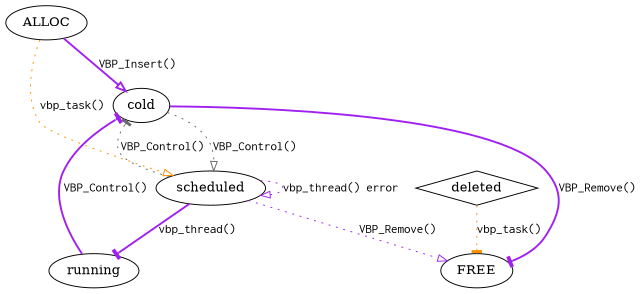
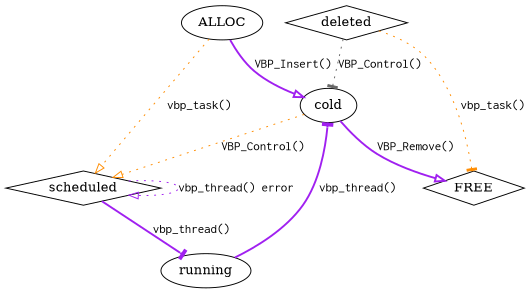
edge "cold" -> "FREE": arrowhead tee -> onormal
edge "cold" -> "scheduled": color gray40 -> darkorange
edge "scheduled" -> "cold": now "deleted" -> "cold"
edge "running" -> "cold": label "VBP_Control()" -> "vbp_thread()"
node "scheduled": shape ellipse -> diamond
edge "scheduled" -> "FREE": removed, label "VBP_Remove()"
node "FREE": shape ellipse -> diamond
